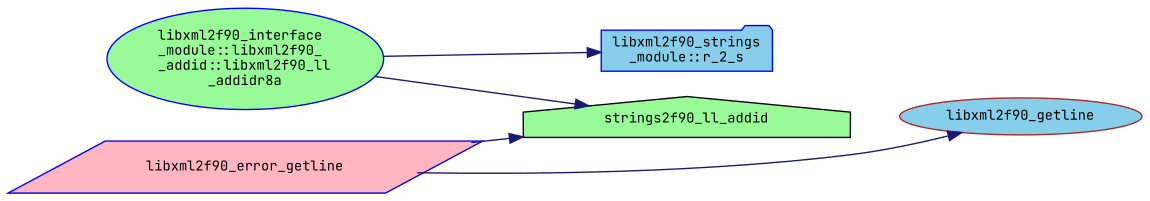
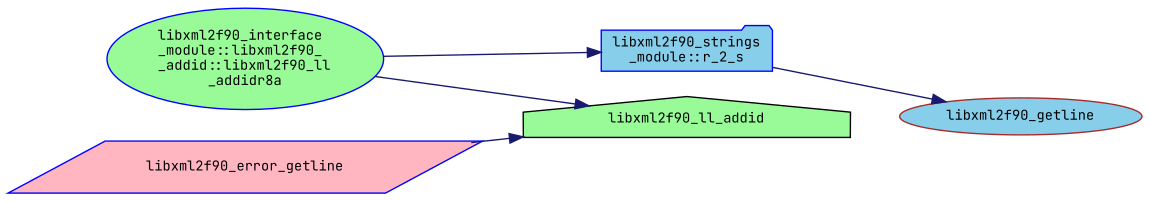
node "strings2f90_ll_addid": label "strings2f90_ll_addid" -> "libxml2f90_ll_addid"
edge "libxml2f90_error_getline" -> "libxml2f90_getline": now "libxml2f90_strings _module::r_2_s" -> "libxml2f90_getline"
